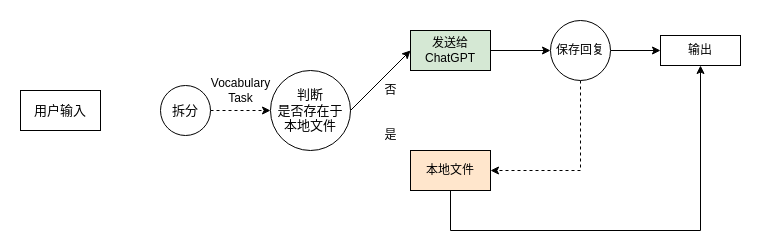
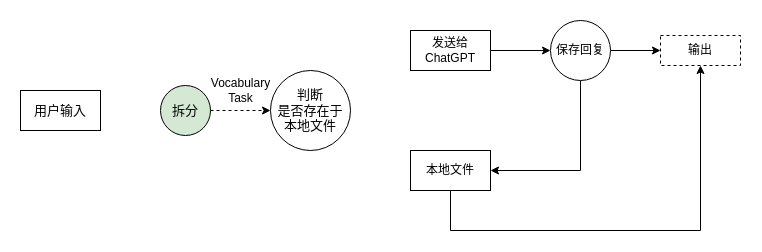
node "发送给ChatGPT": fillcolor #d5e8d4 -> #ffffff
node "输出": style solid -> dashed
edge "判断 是否存在于 本地文件" -> "发送给ChatGPT": removed
node "否": removed
node "拆分": fillcolor #ffffff -> #d5e8d4
node "是": removed
edge "保存回复" -> "本地文件": style dashed -> solid
node "本地文件": fillcolor #ffe6cc -> #ffffff
